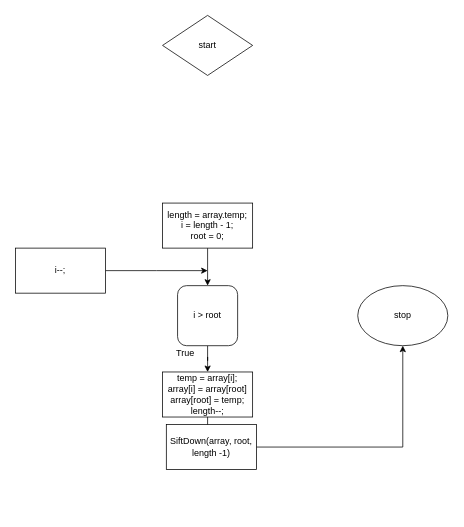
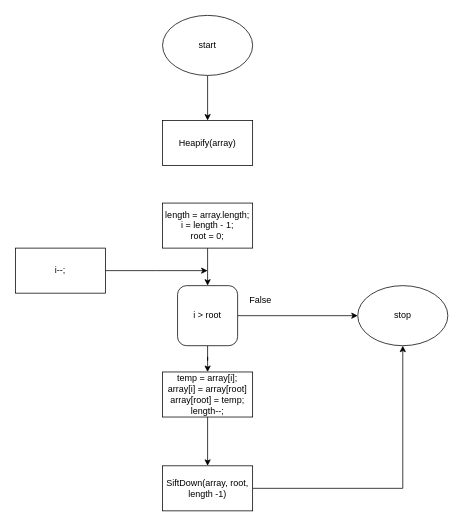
node "start": shape diamond -> ellipse
edge "start" -> "Heapify(array)": added
node "Heapify(array)": added
node "length = array.temp; i = length - 1; root = 0;": label "length = array.temp; i = length - 1; root = 0;" -> "length = array.length; i = length - 1; root = 0;"
node "False": added
edge "i > root" -> "stop": added
node "True": removed
node "SiftDown(array, root, length -1)": moved (211, 447) -> (207, 488)
